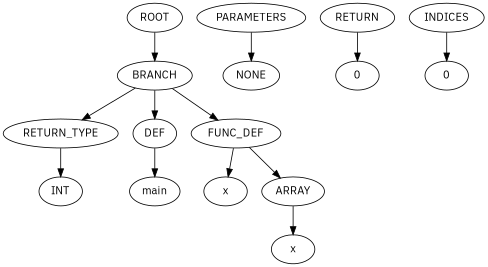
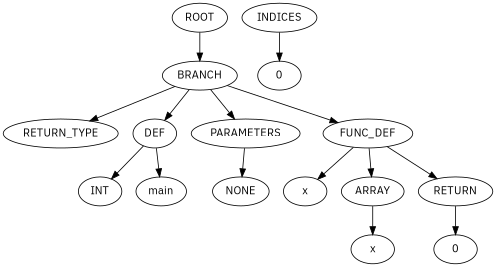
edge "BRANCH" -> "PARAMETERS": added
edge "RETURN_TYPE" -> "INT": now "DEF" -> "INT"
edge "FUNC_DEF" -> "RETURN": added
